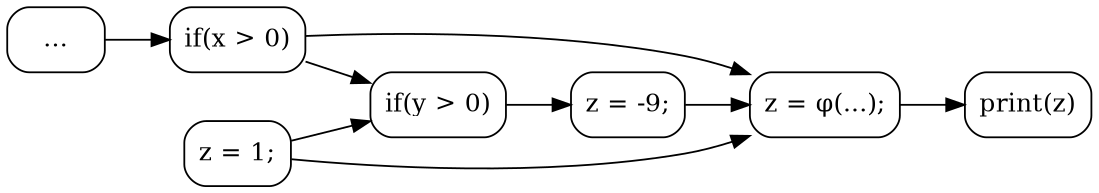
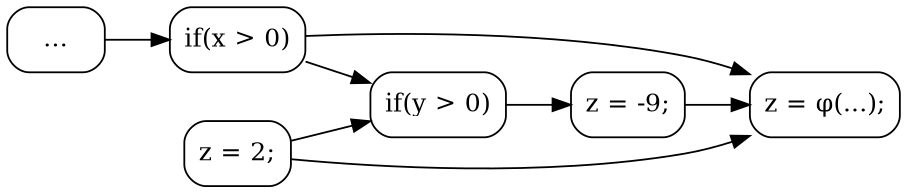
node "print(z)": removed
node "z = 1;": label "z = 1;" -> "z = 2;"
